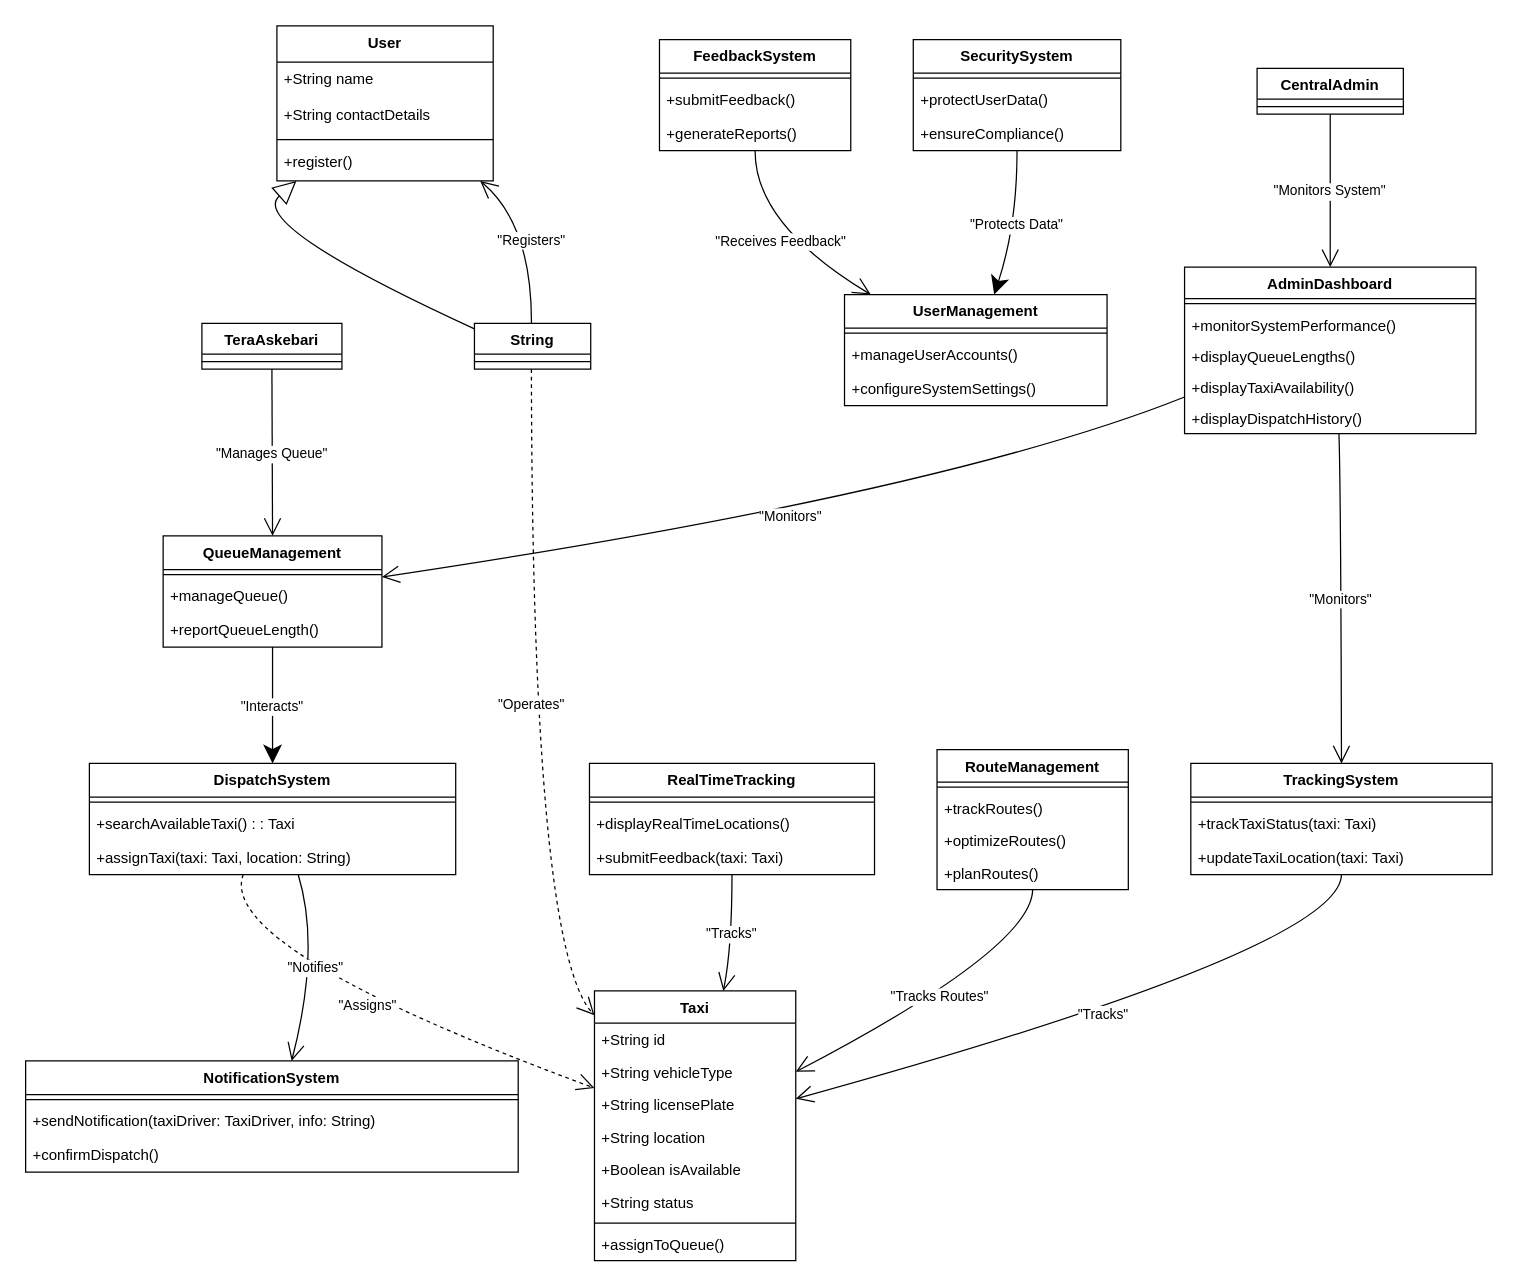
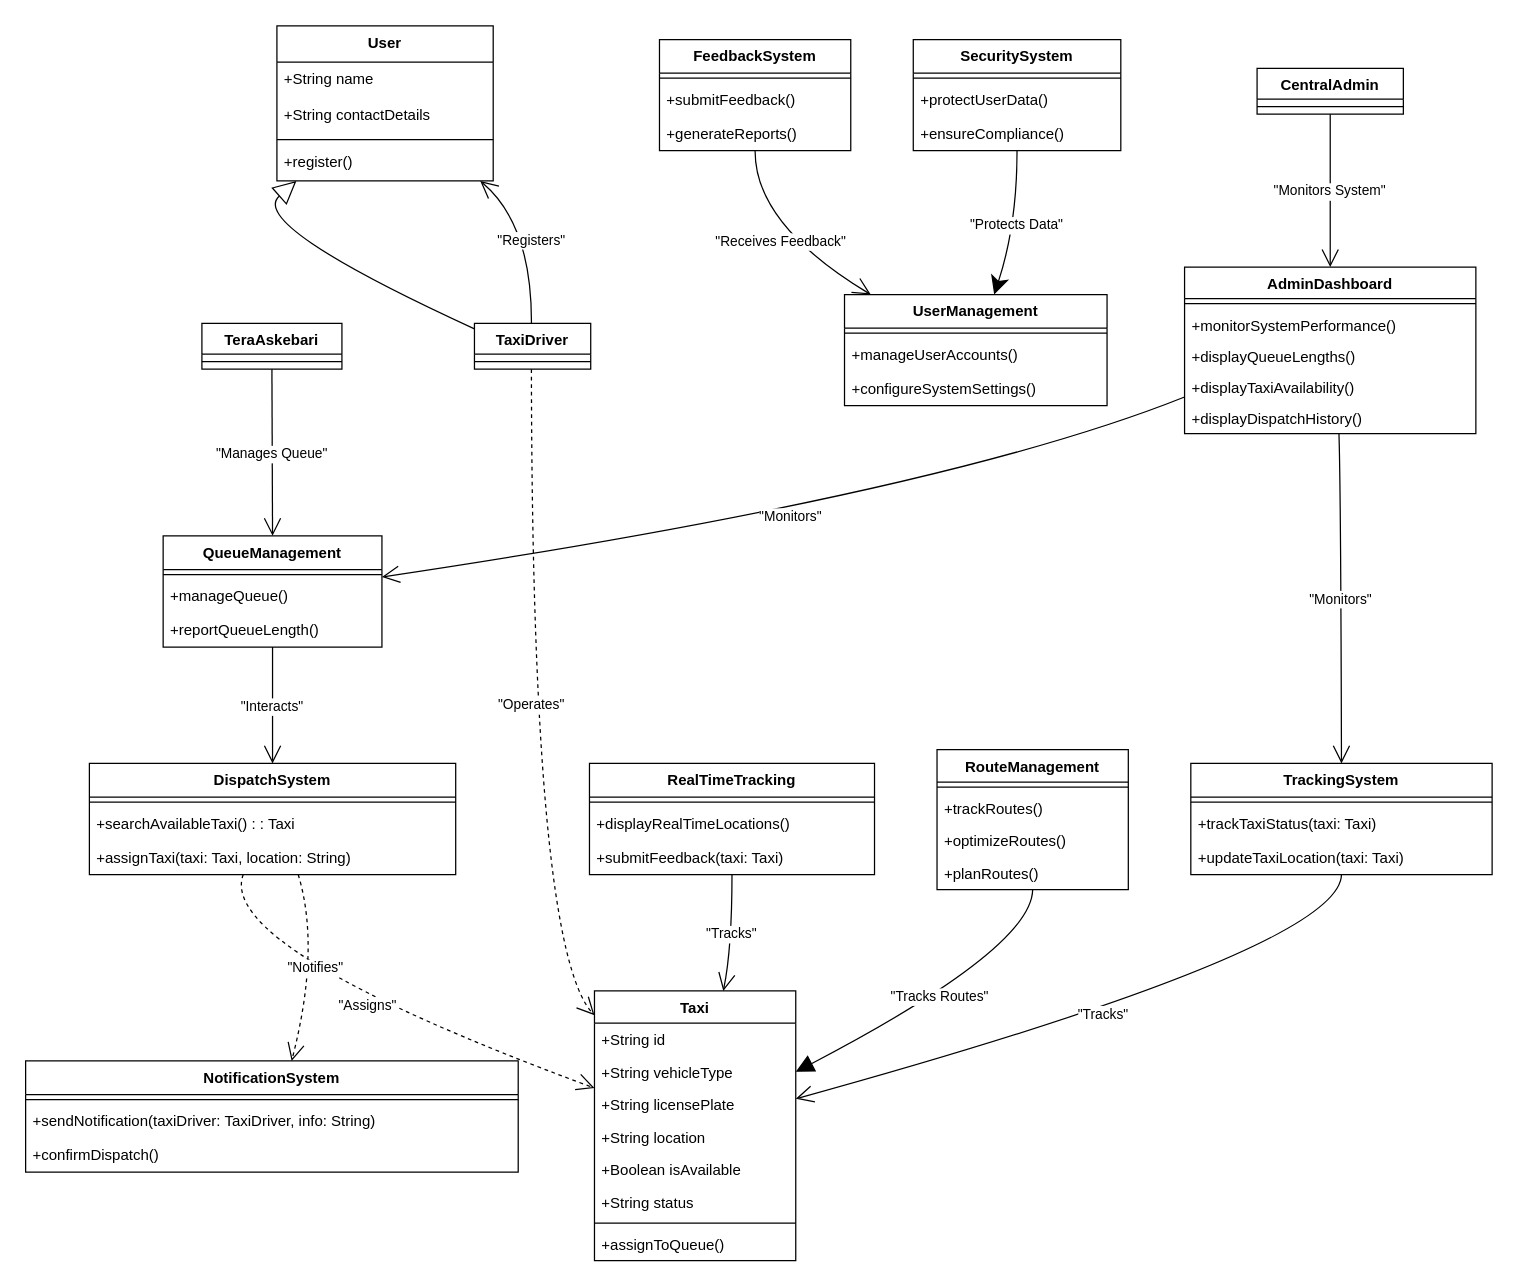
node "String": label "String" -> "TaxiDriver"
edge "QueueManagement" -> "DispatchSystem": arrowhead classic -> open
edge "DispatchSystem" -> "NotificationSystem": style solid -> dashed
edge "RouteManagement" -> "Taxi": arrowhead open -> block
